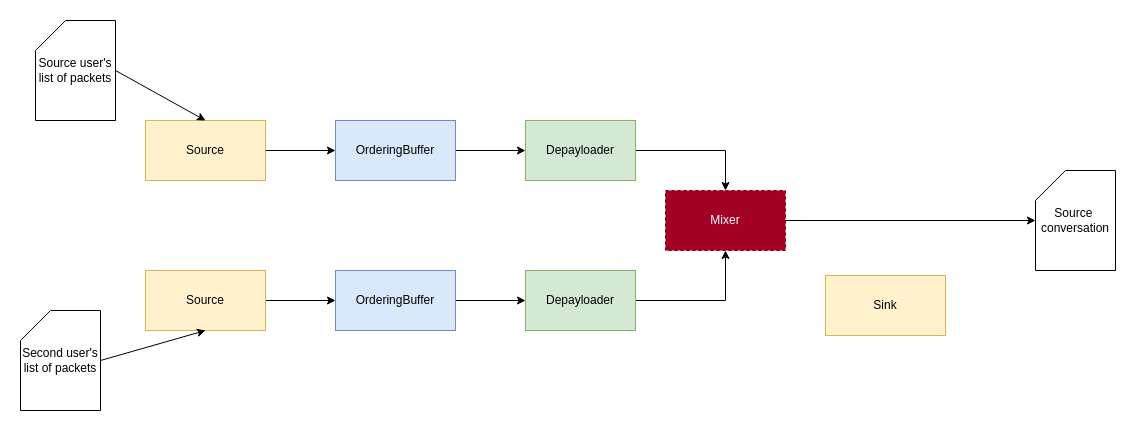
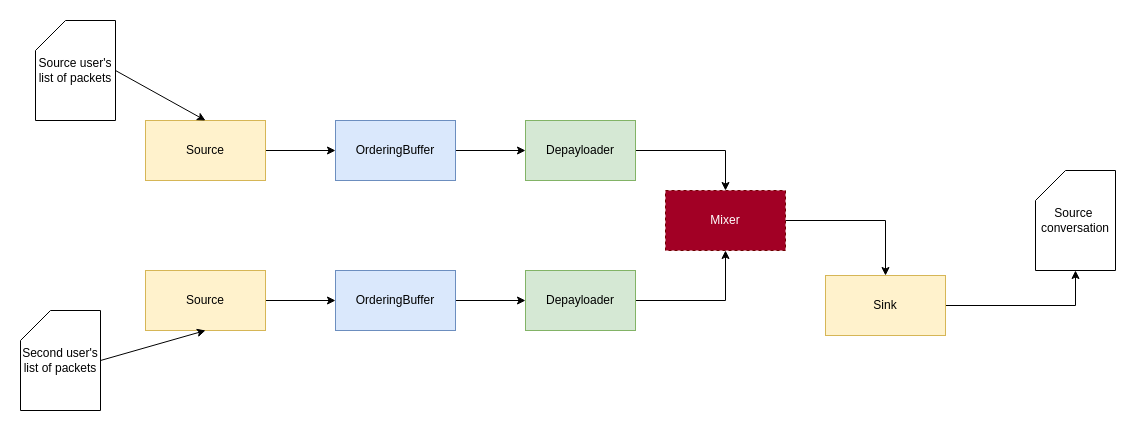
edge "Mixer" -> "Source conversation": now "Mixer" -> "Sink"
edge "Sink" -> "Source conversation": added
